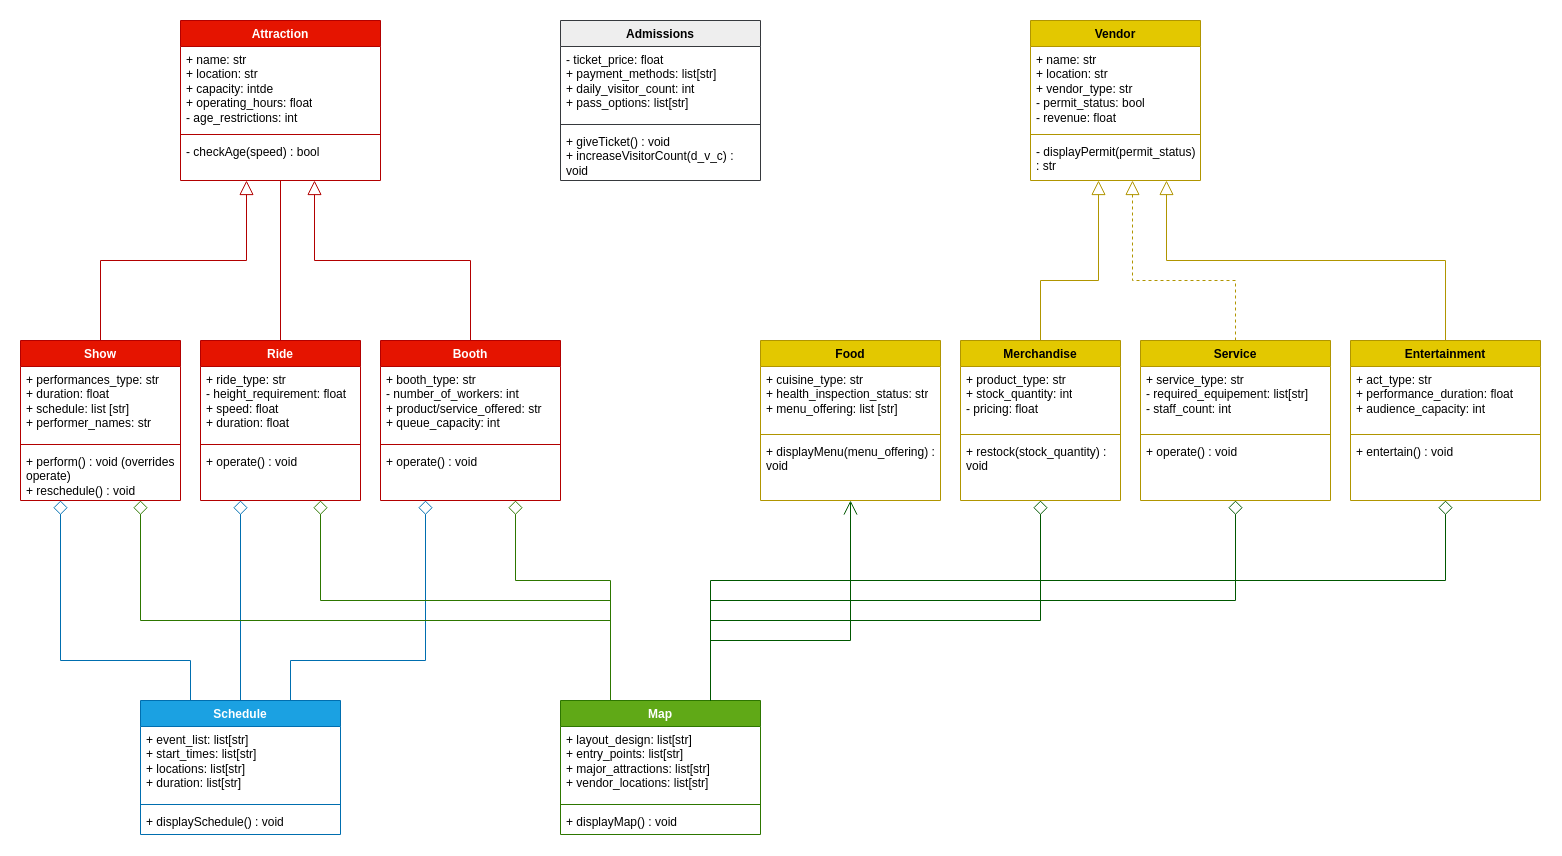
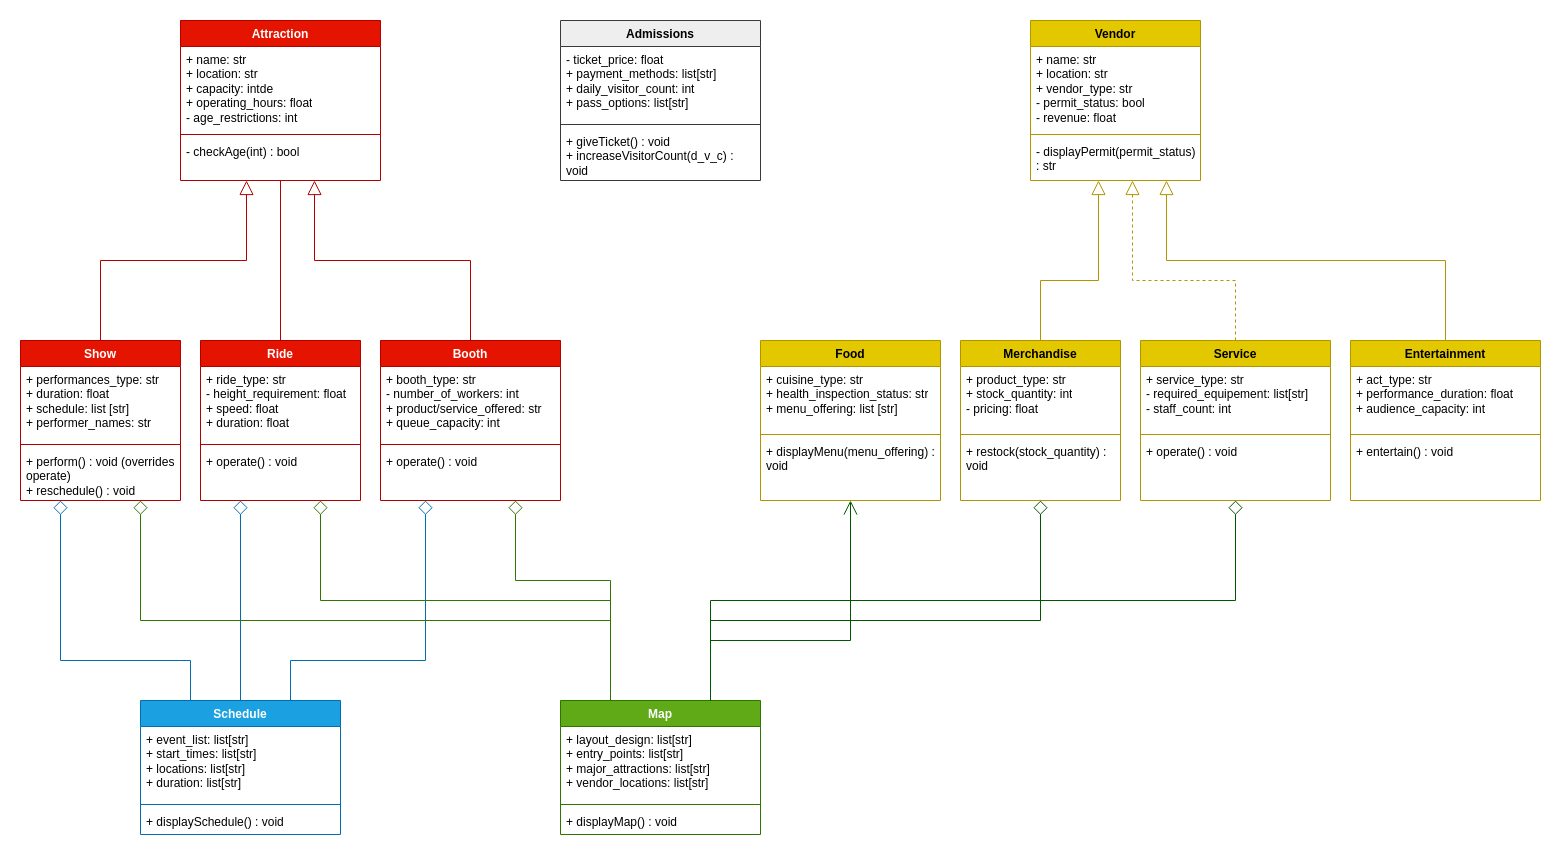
node "- checkAge(speed) : bool": label "- checkAge(speed) : bool" -> "- checkAge(int) : bool"
edge "Map" -> "+ entertain() : void": removed
